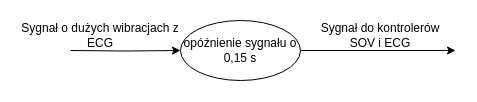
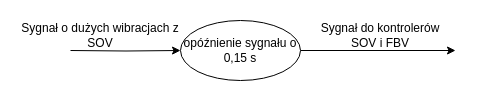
node "Sygnał o dużych wibracjach z ECG": label "Sygnał o dużych wibracjach z ECG" -> "Sygnał o dużych wibracjach z SOV"
node "Sygnał do kontrolerów SOV i ECG": label "Sygnał do kontrolerów SOV i ECG" -> "Sygnał do kontrolerów SOV i FBV"
